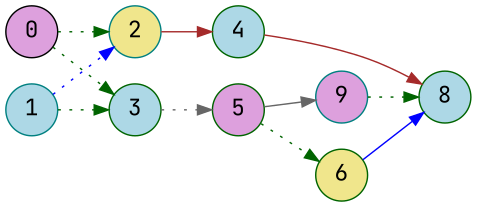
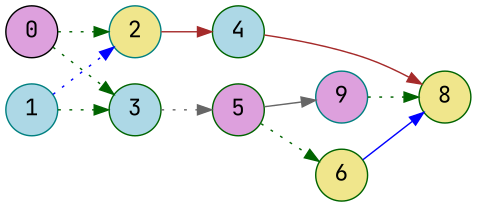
node "8": fillcolor lightblue -> khaki
